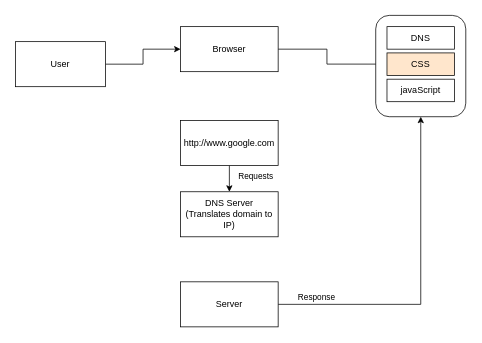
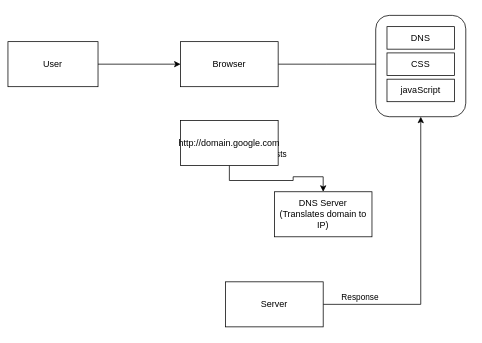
node "Browser": moved (229, 49) -> (229, 64)
node "User": moved (60, 64) -> (53, 64)
node "CSS": fillcolor #ffe6cc -> #ffffff
node "http://www.google.com": label "http://www.google.com" -> "http://domain.google.com"
node "DNS Server (Translates domain to IP)": moved (229, 214) -> (323, 214)
node "Server": moved (229, 304) -> (274, 304)
